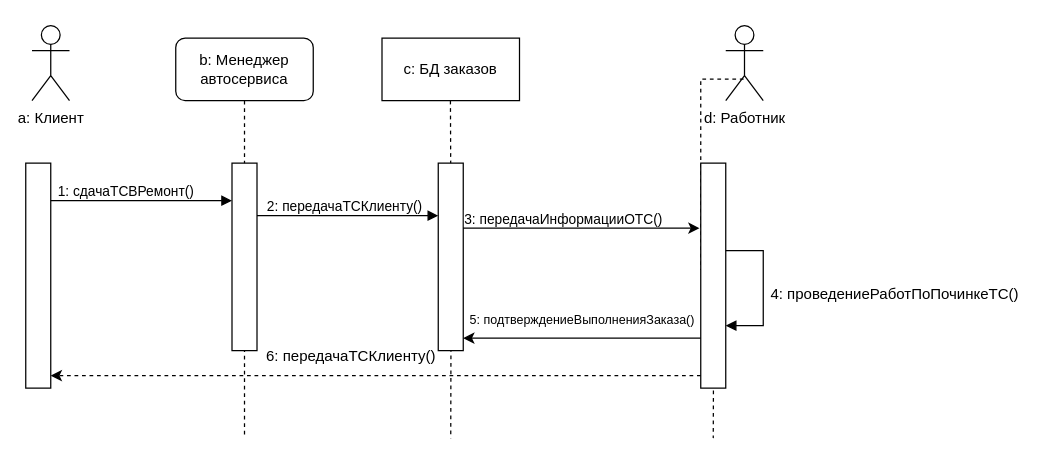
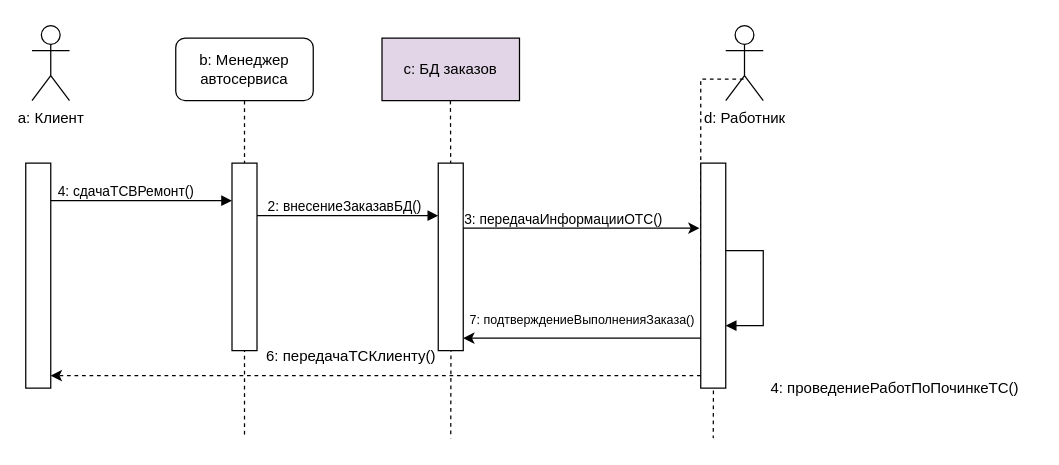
node "c: БД заказов": fillcolor #ffffff -> #e1d5e7
node "1: сдачаТСВРемонт()": label "1: сдачаТСВРемонт()" -> "4: сдачаТСВРемонт()"
node "2: передачаТСКлиенту()": label "2: передачаТСКлиенту()" -> "2: внесениеЗаказавБД()"
node "4: проведениеРаботПоПочинкеТС()": moved (894, 294) -> (894, 388)
node "5: подтверждениеВыполненияЗаказа()": label "5: подтверждениеВыполненияЗаказа()" -> "7: подтверждениеВыполненияЗаказа()"
